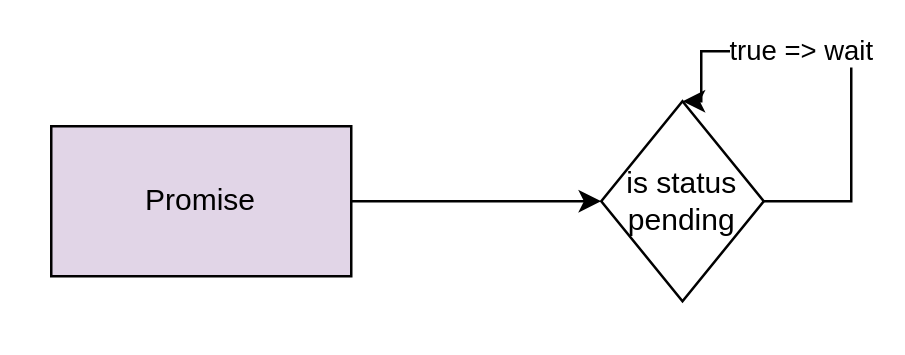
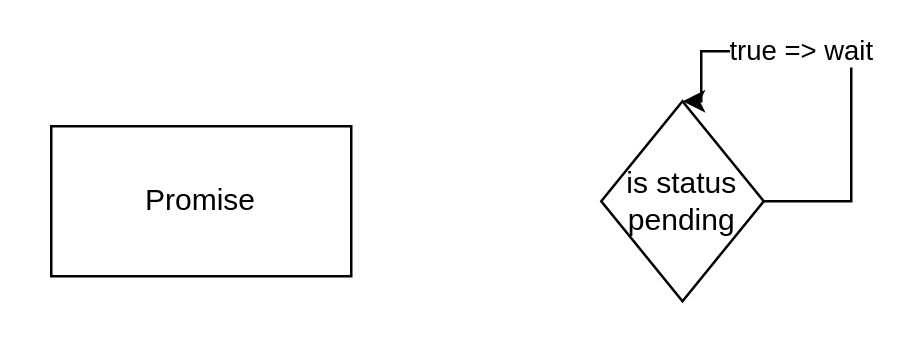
node "Promise": fillcolor #e1d5e7 -> #ffffff
edge "Promise" -> "is status pending": removed
